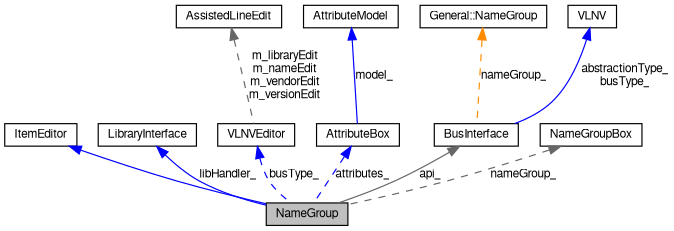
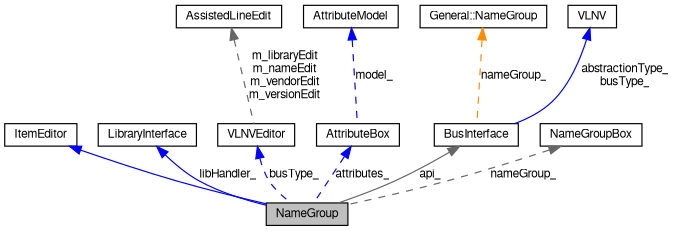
edge "AttributeBox" -> "AttributeModel": style solid -> dashed
